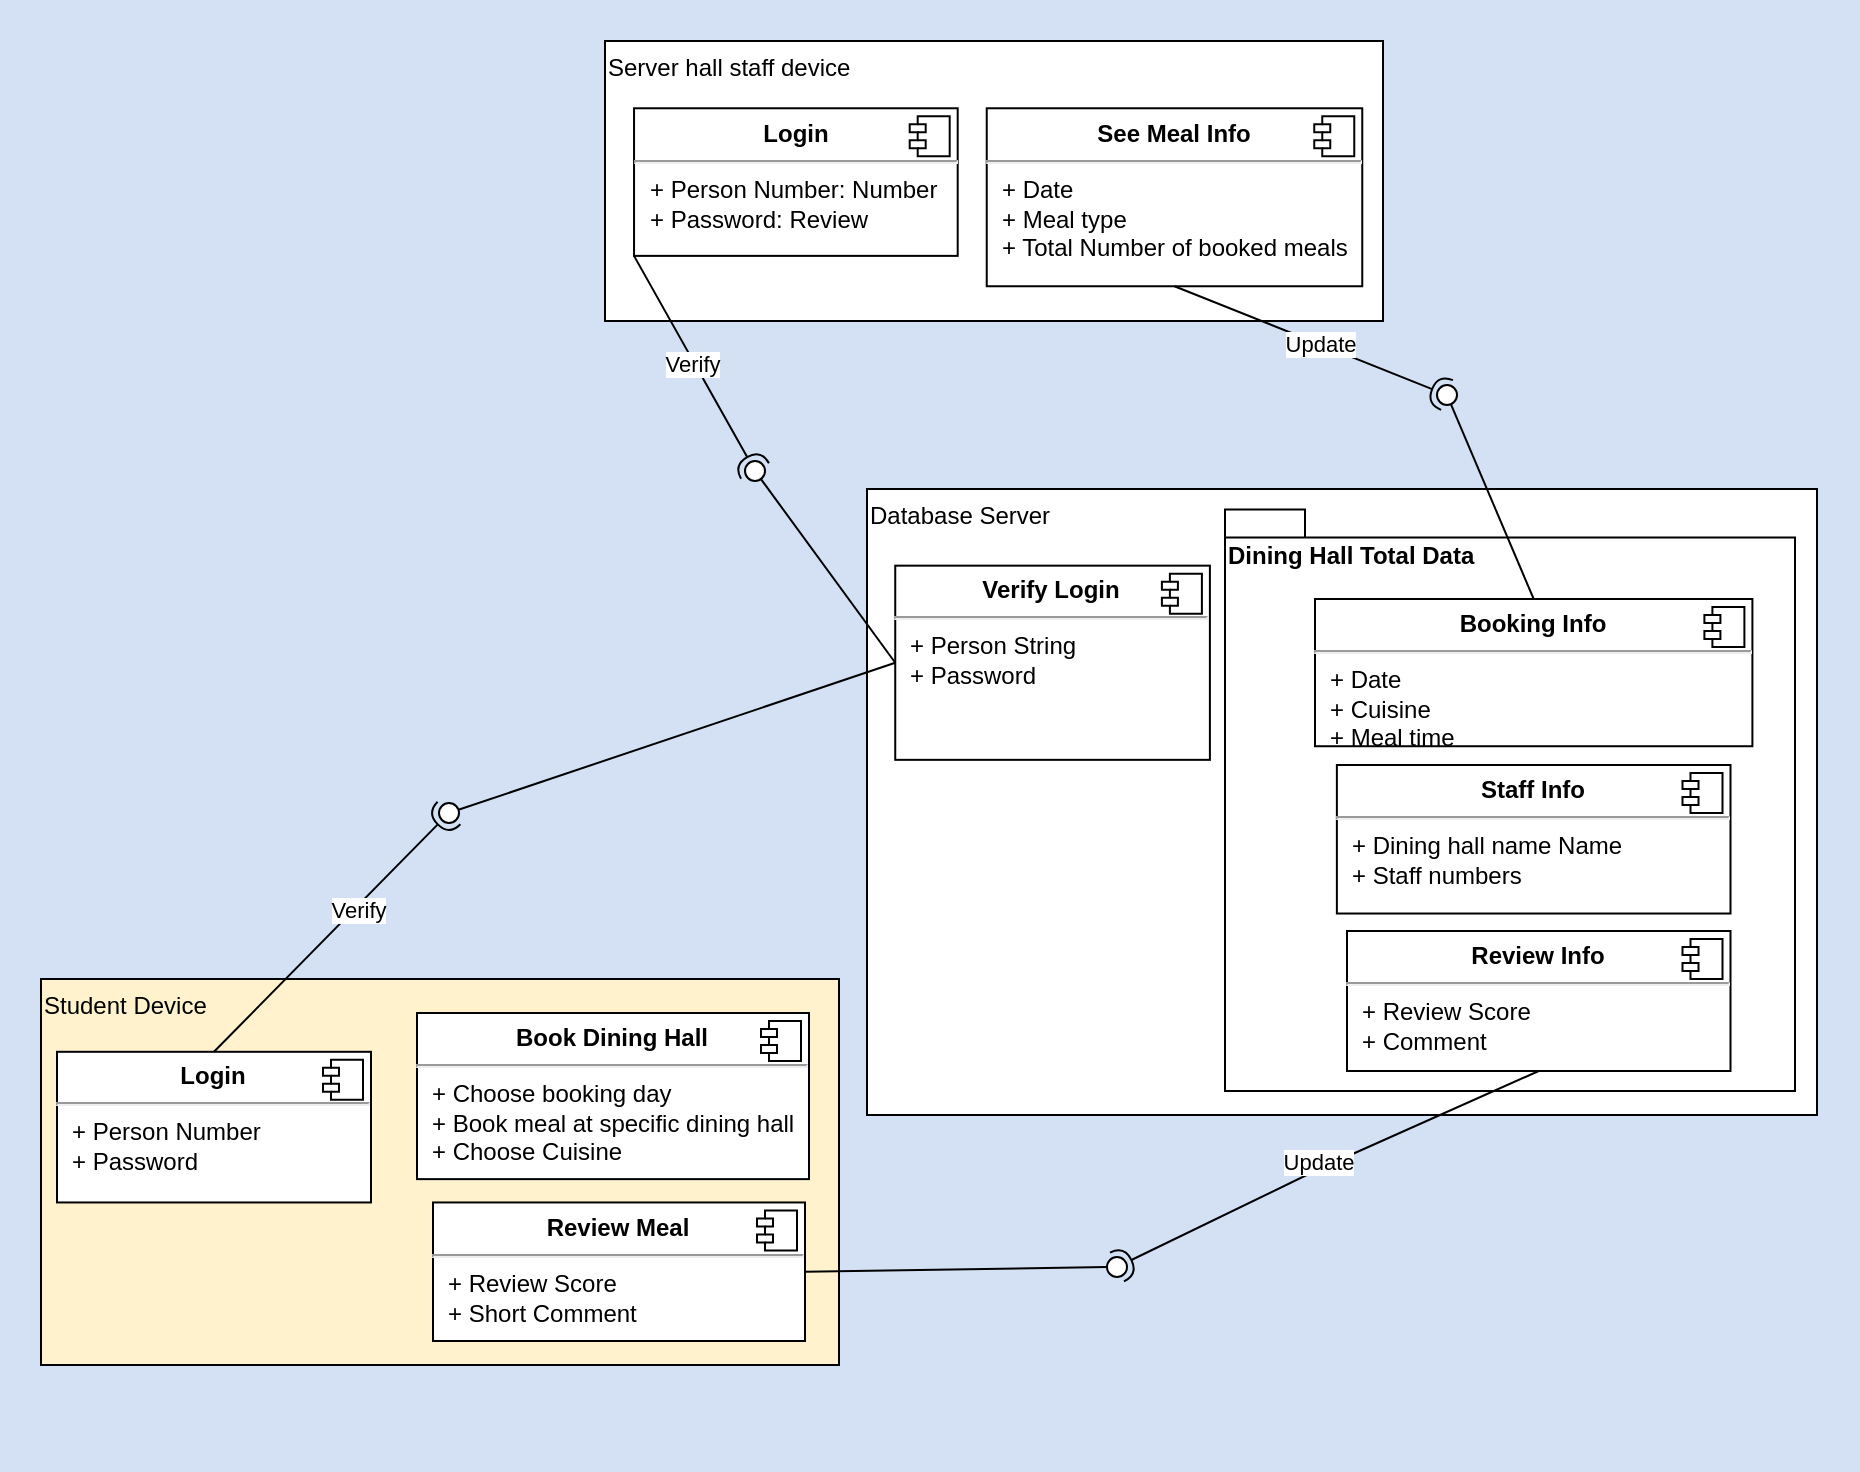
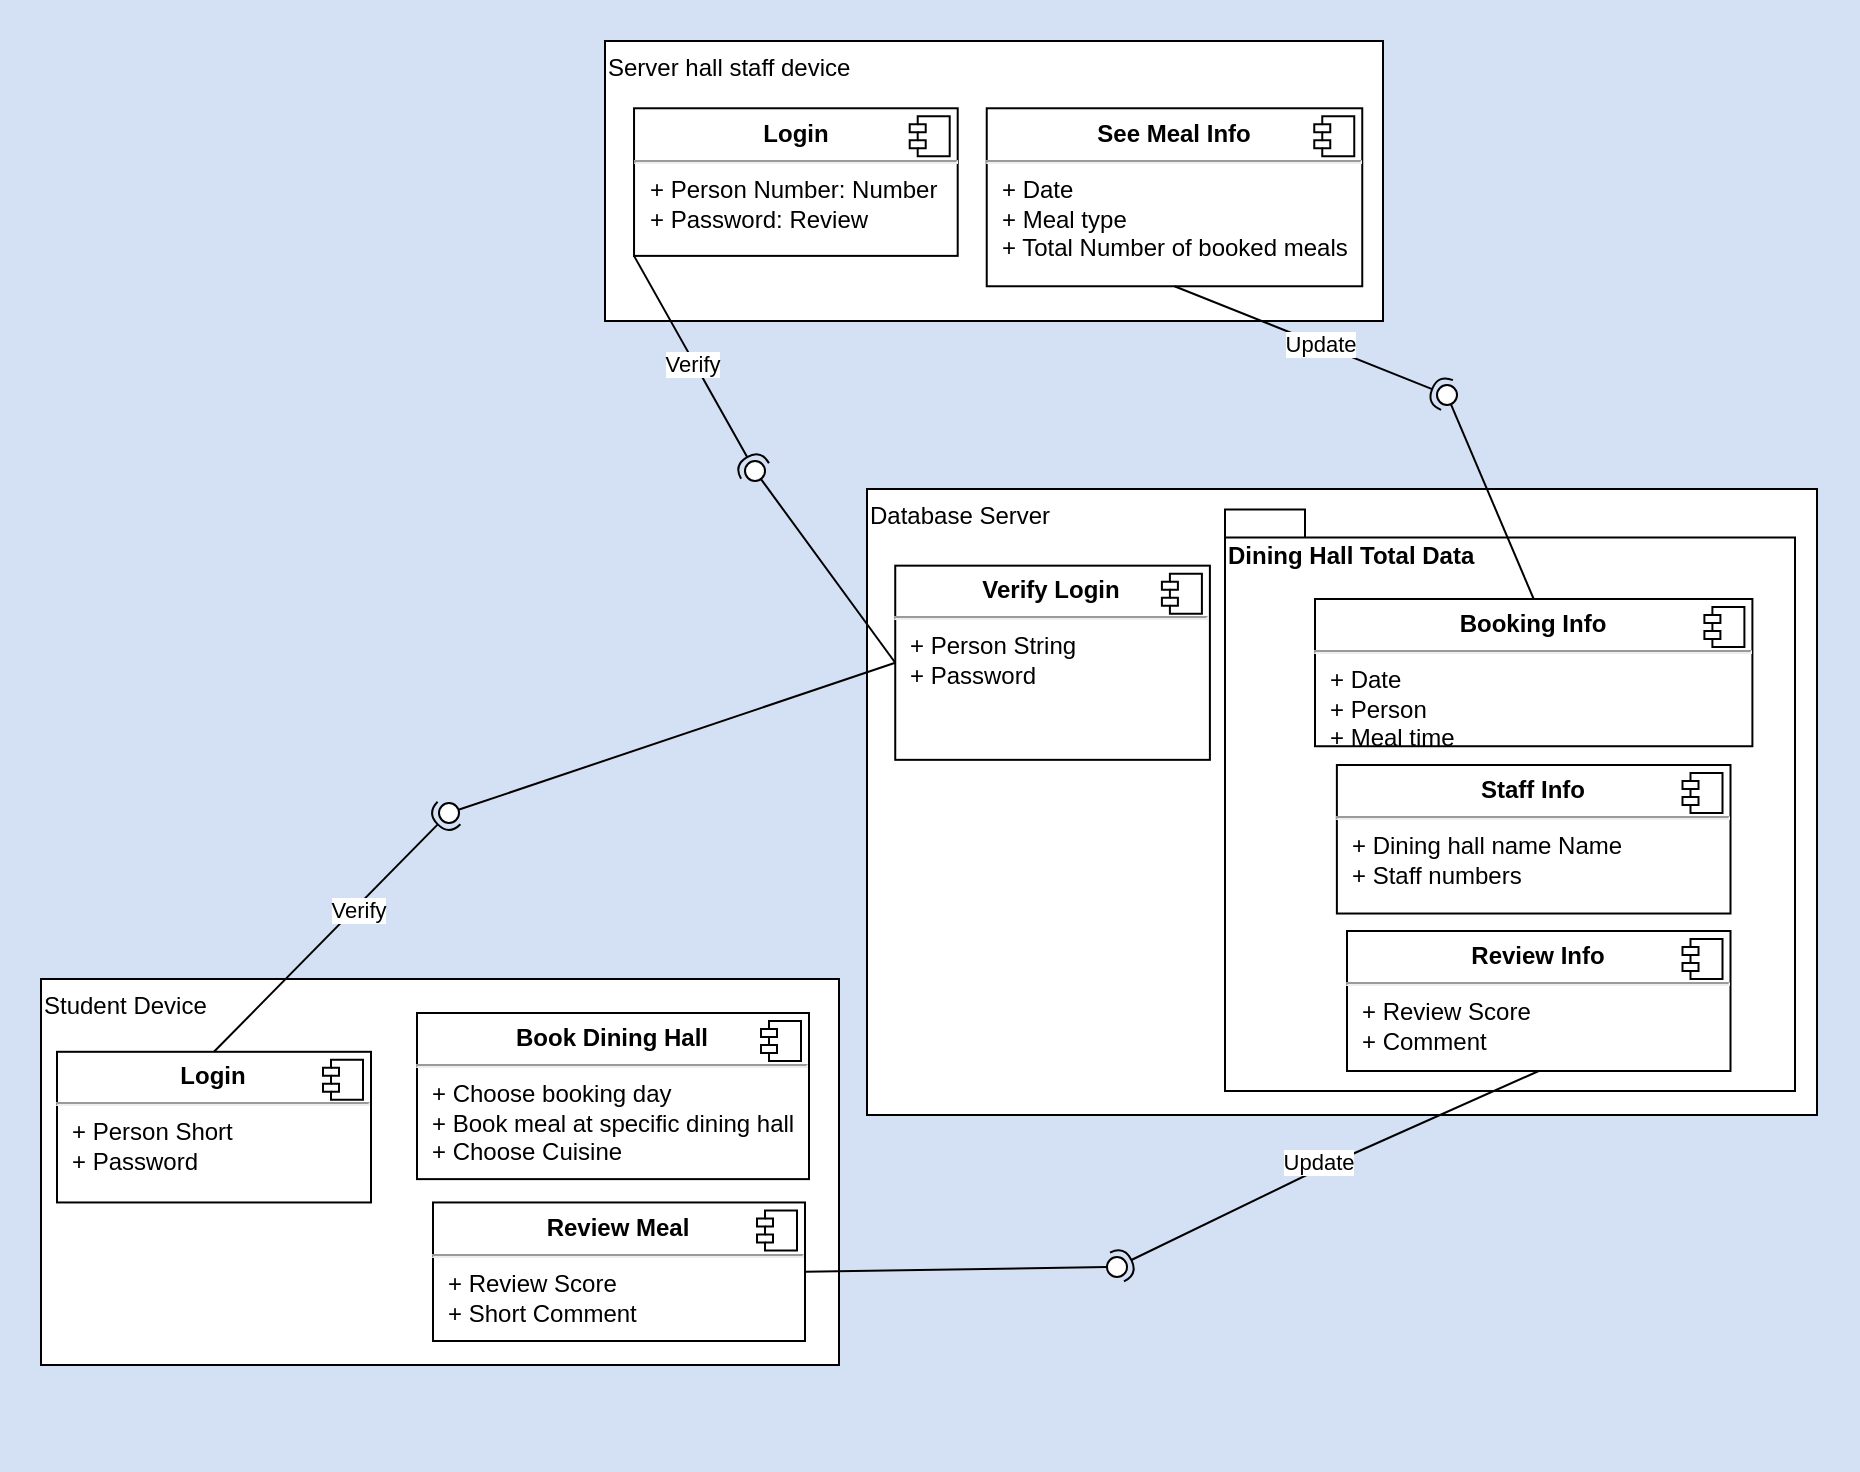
node "Booking Info + Date + Cuisine + Meal time": label "Booking Info + Date + Cuisine + Meal time" -> "Booking Info + Date + Person + Meal time"
node "Student Device": fillcolor #fff2cc -> #ffffff
node "Login + Person Number + Password": label "Login + Person Number + Password" -> "Login + Person Short + Password"
